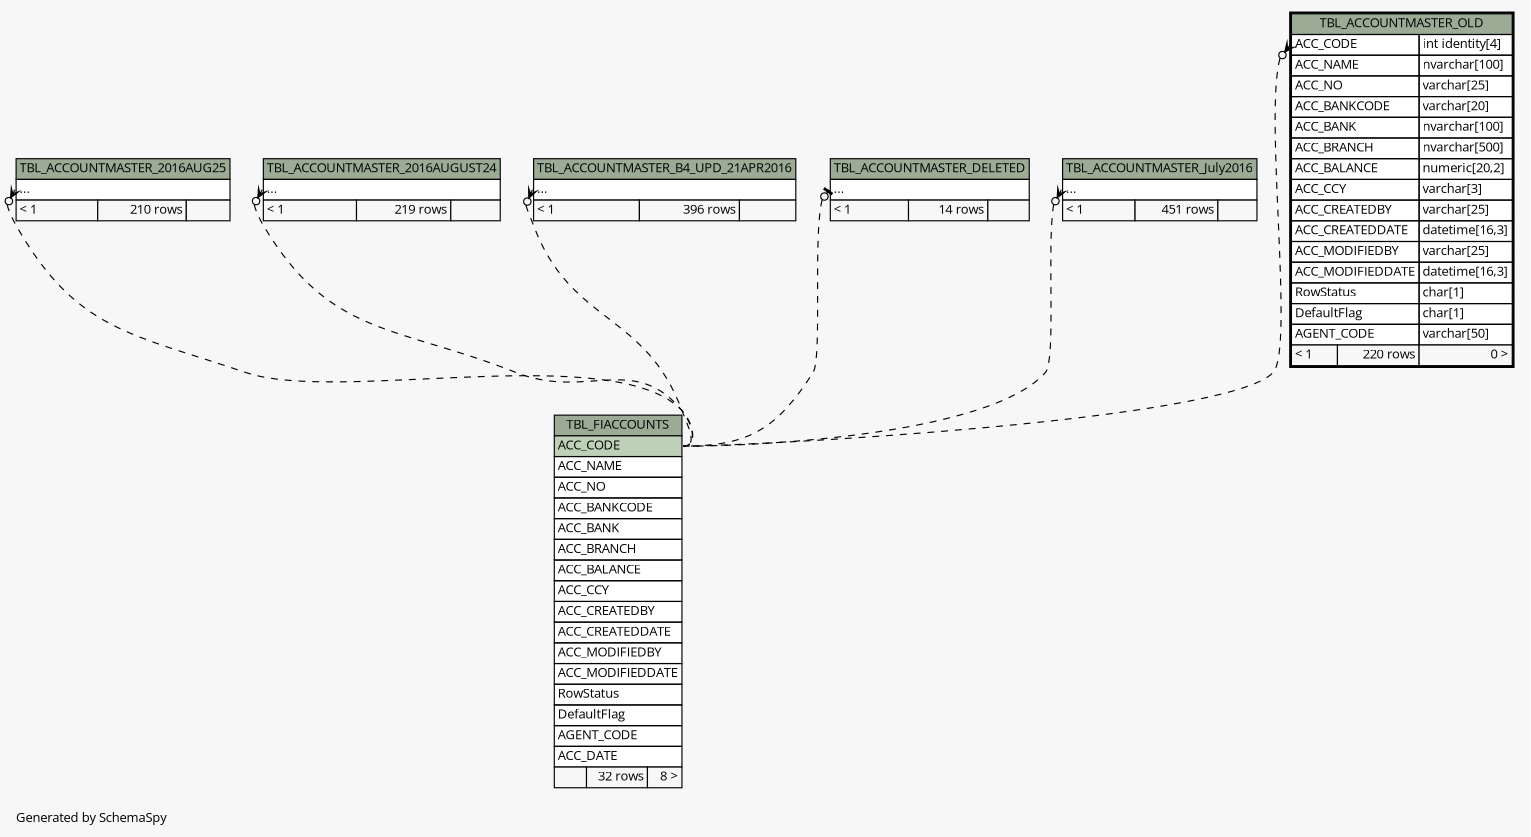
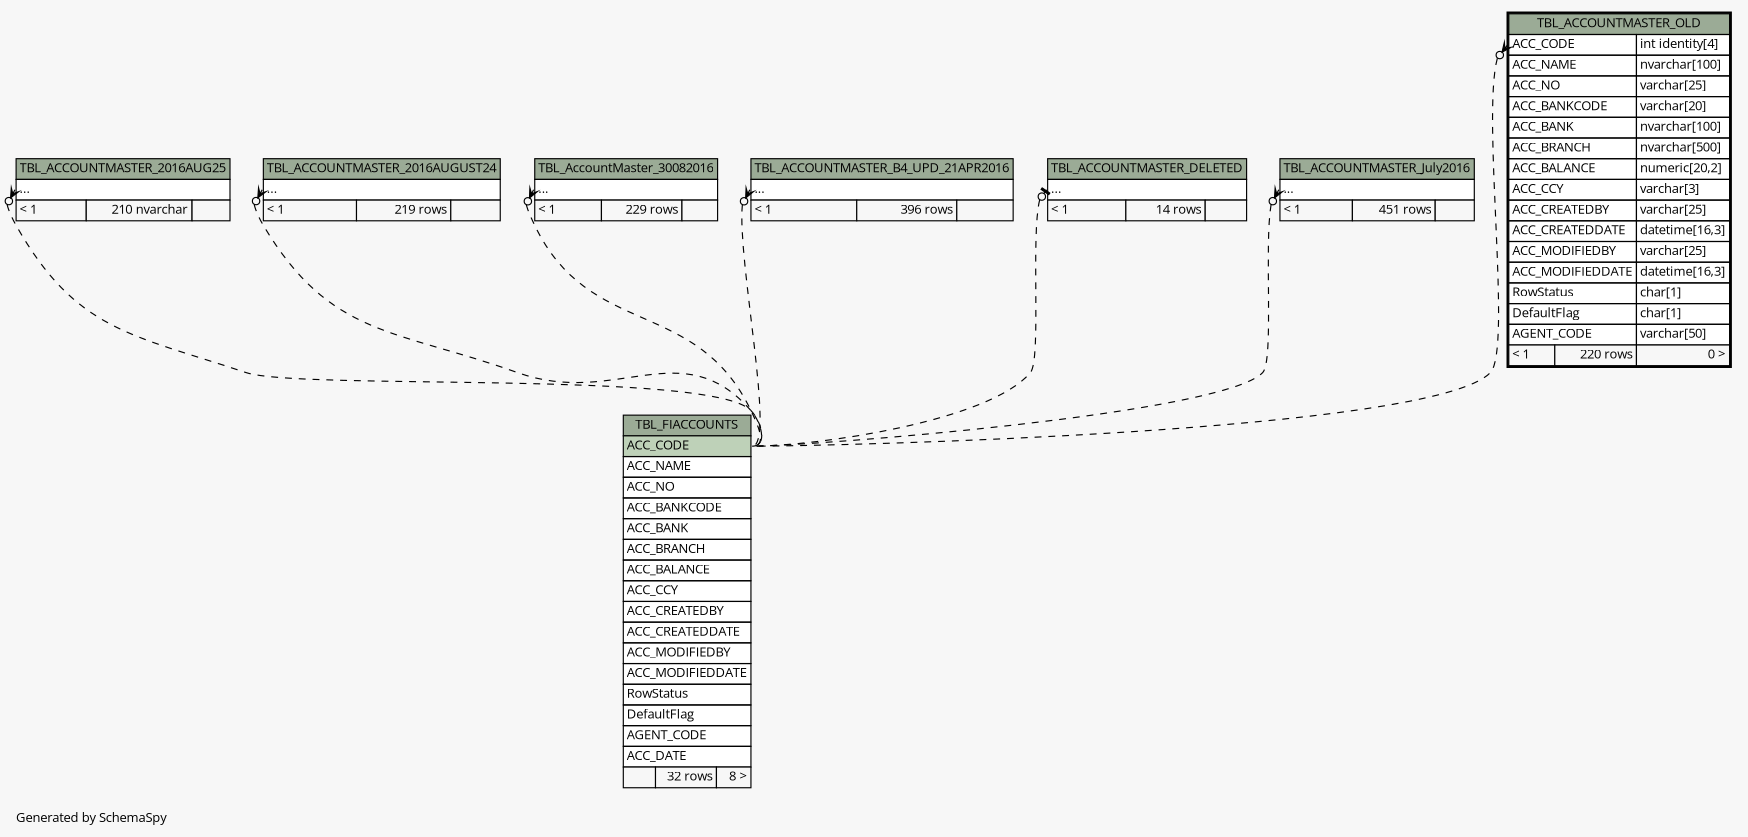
node "TBL_AccountMaster_30082016": added
node "TBL_ACCOUNTMASTER_2016AUG25": text "210 rows" -> "210 nvarchar"
